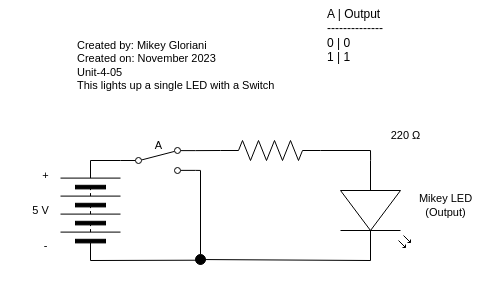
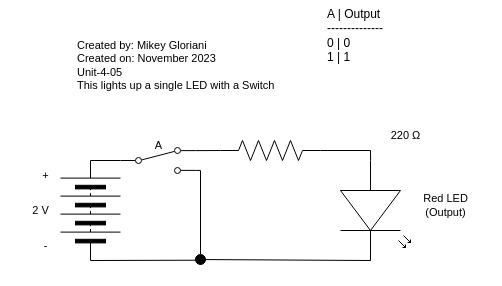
node "Mikey LED (Output)": label "Mikey LED (Output)" -> "Red LED (Output)"
node "5 V": label "5 V" -> "2 V"
